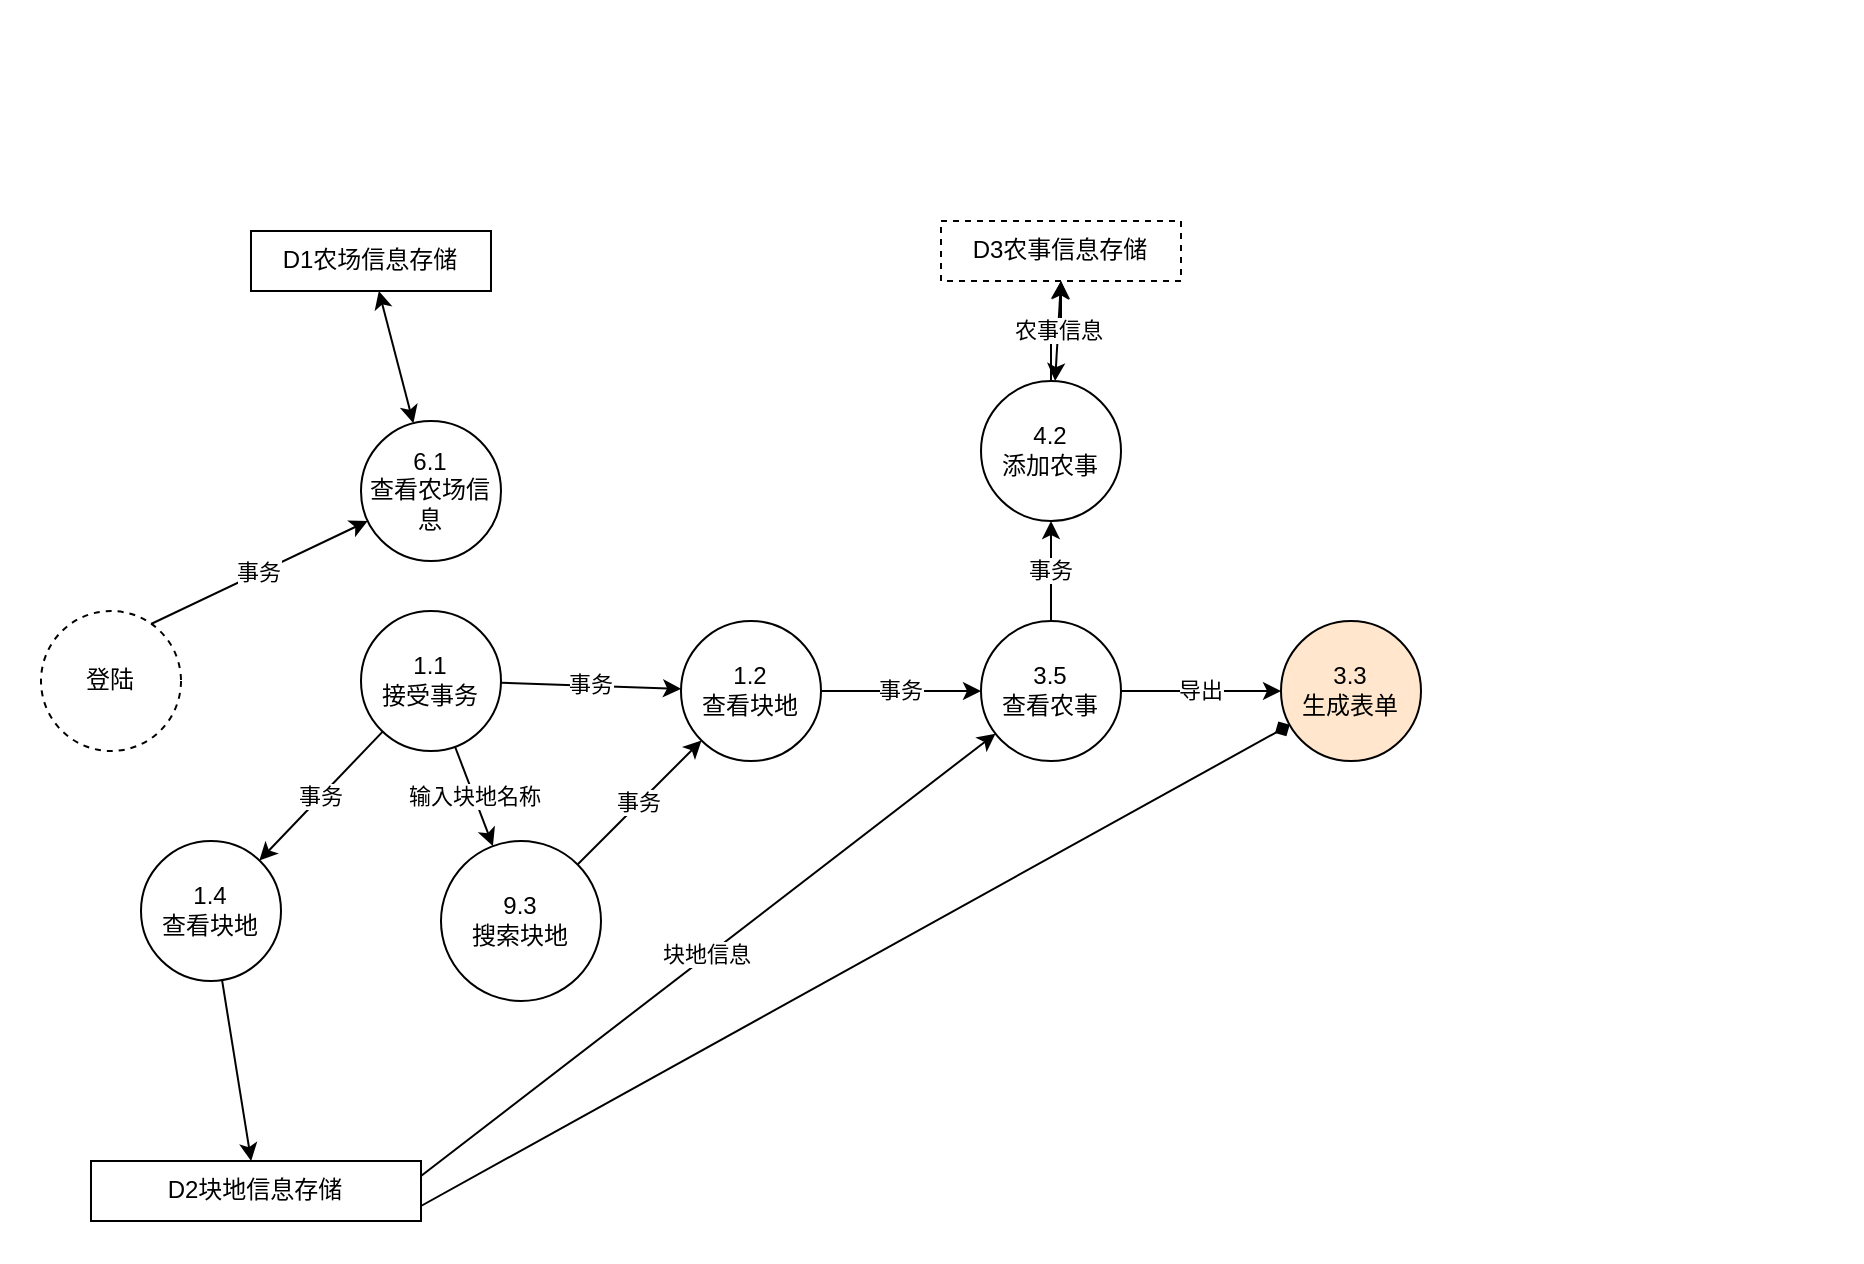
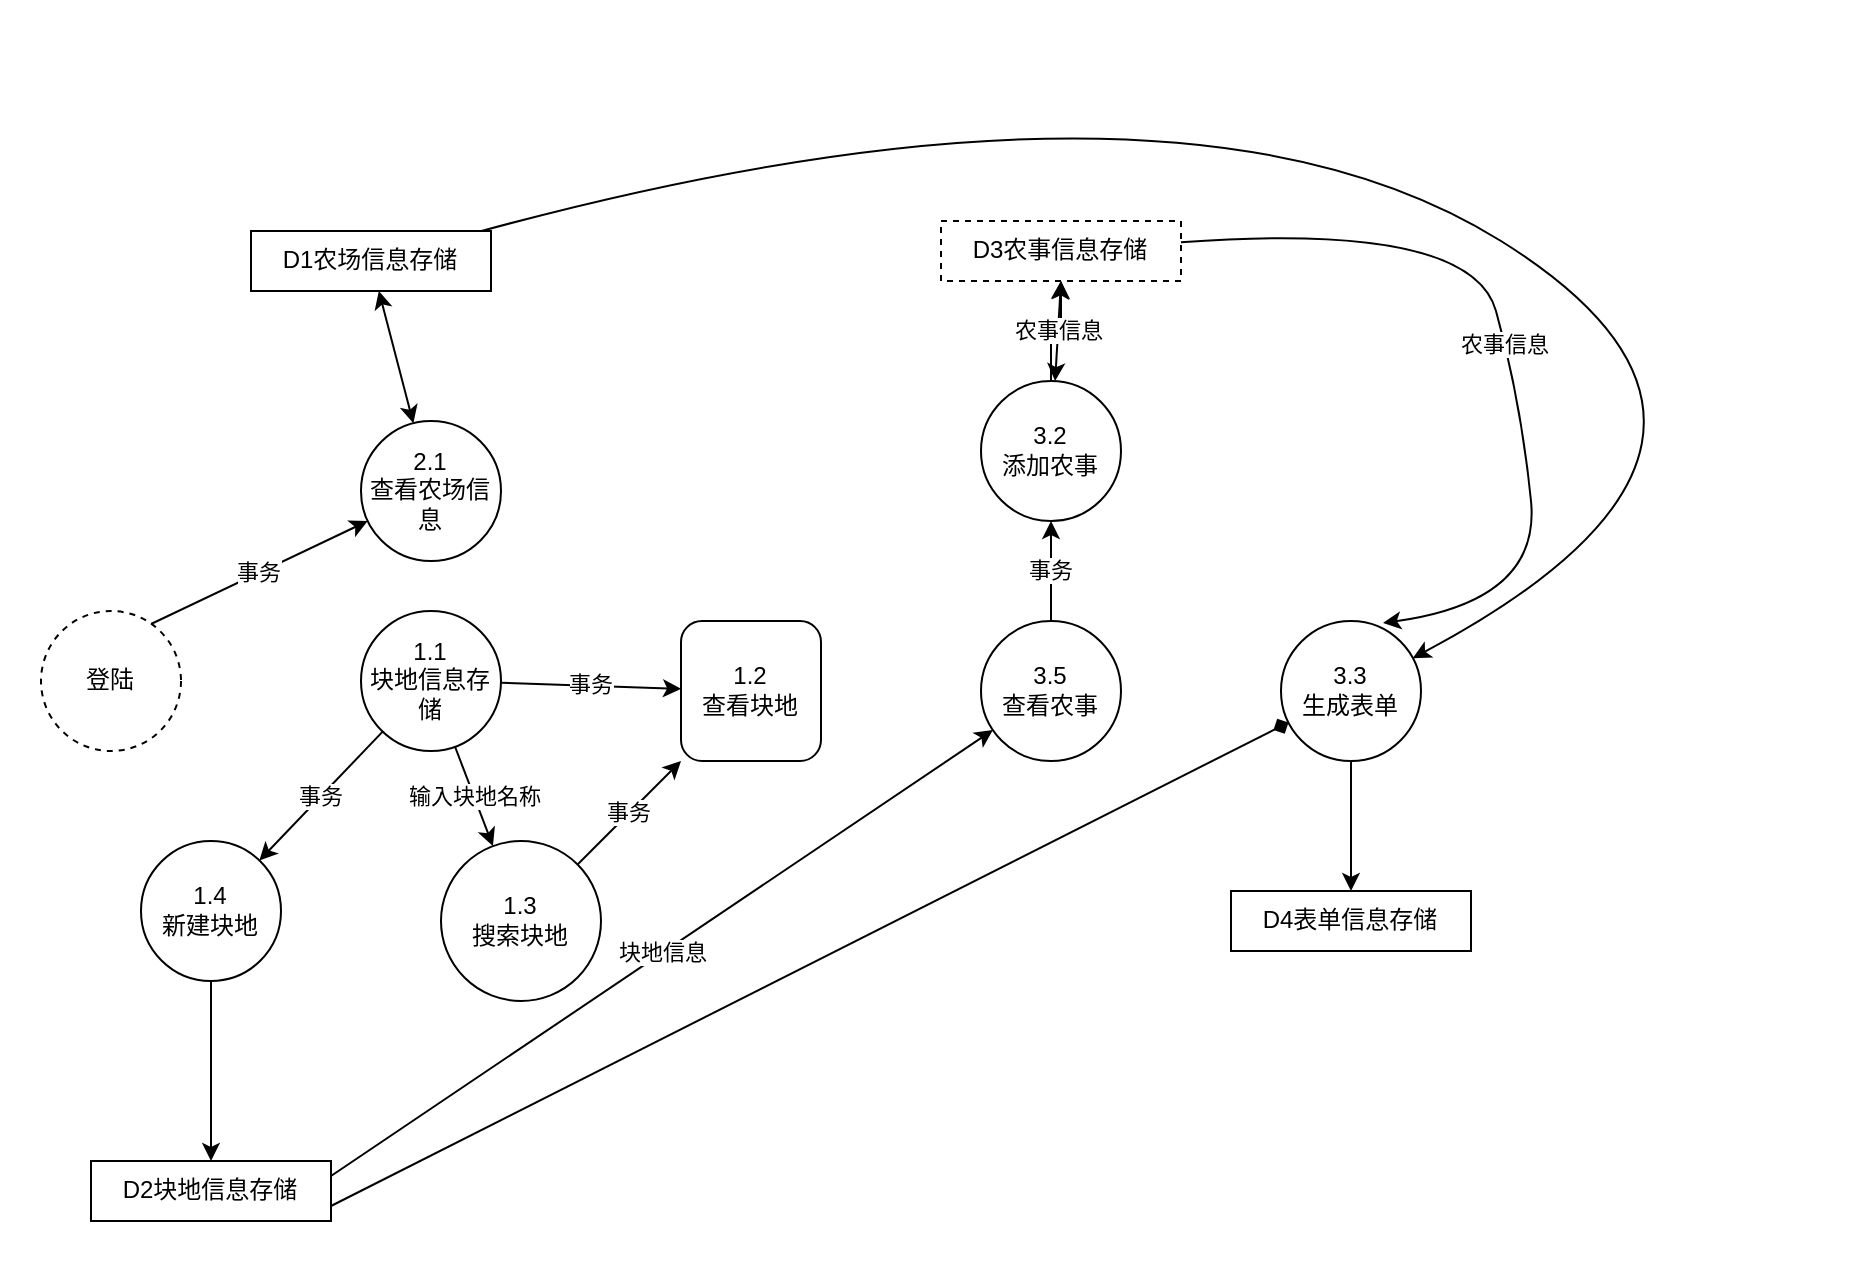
edge "D1农场信息存储" -> "3.3 生成表单": added
edge "D3农事信息存储" -> "3.3 生成表单": added, label "农事信息"
node "4.2 添加农事": label "4.2 添加农事" -> "3.2 添加农事"
node "6.1 查看农场信息": label "6.1 查看农场信息" -> "2.1 查看农场信息"
node "1.1 接受事务": label "1.1 接受事务" -> "1.1 块地信息存储"
node "1.2 查看块地": shape ellipse -> rounded rectangle
edge "1.2 查看块地" -> "3.5 查看农事": removed, label "事务"
edge "3.5 查看农事" -> "3.3 生成表单": removed, label "导出"
node "3.3 生成表单": fillcolor #ffe6cc -> #ffffff
edge "3.3 生成表单" -> "D4表单信息存储": added
node "1.4 查看块地": label "1.4 查看块地" -> "1.4 新建块地"
node "9.3 搜索块地": label "9.3 搜索块地" -> "1.3 搜索块地"
node "D4表单信息存储": added
node "D2块地信息存储": size 330x60 -> 240x60
